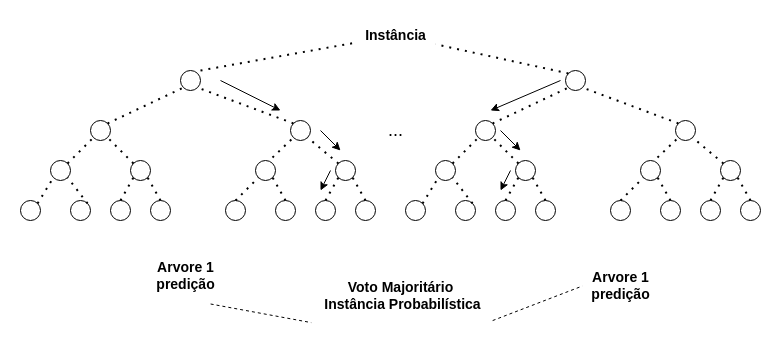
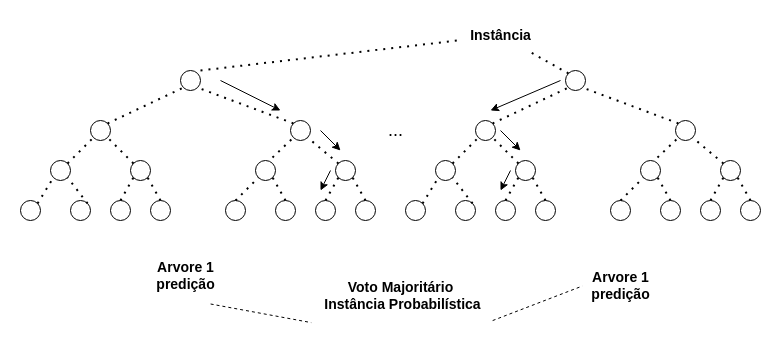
node "Instância": moved (396, 36) -> (501, 36)
